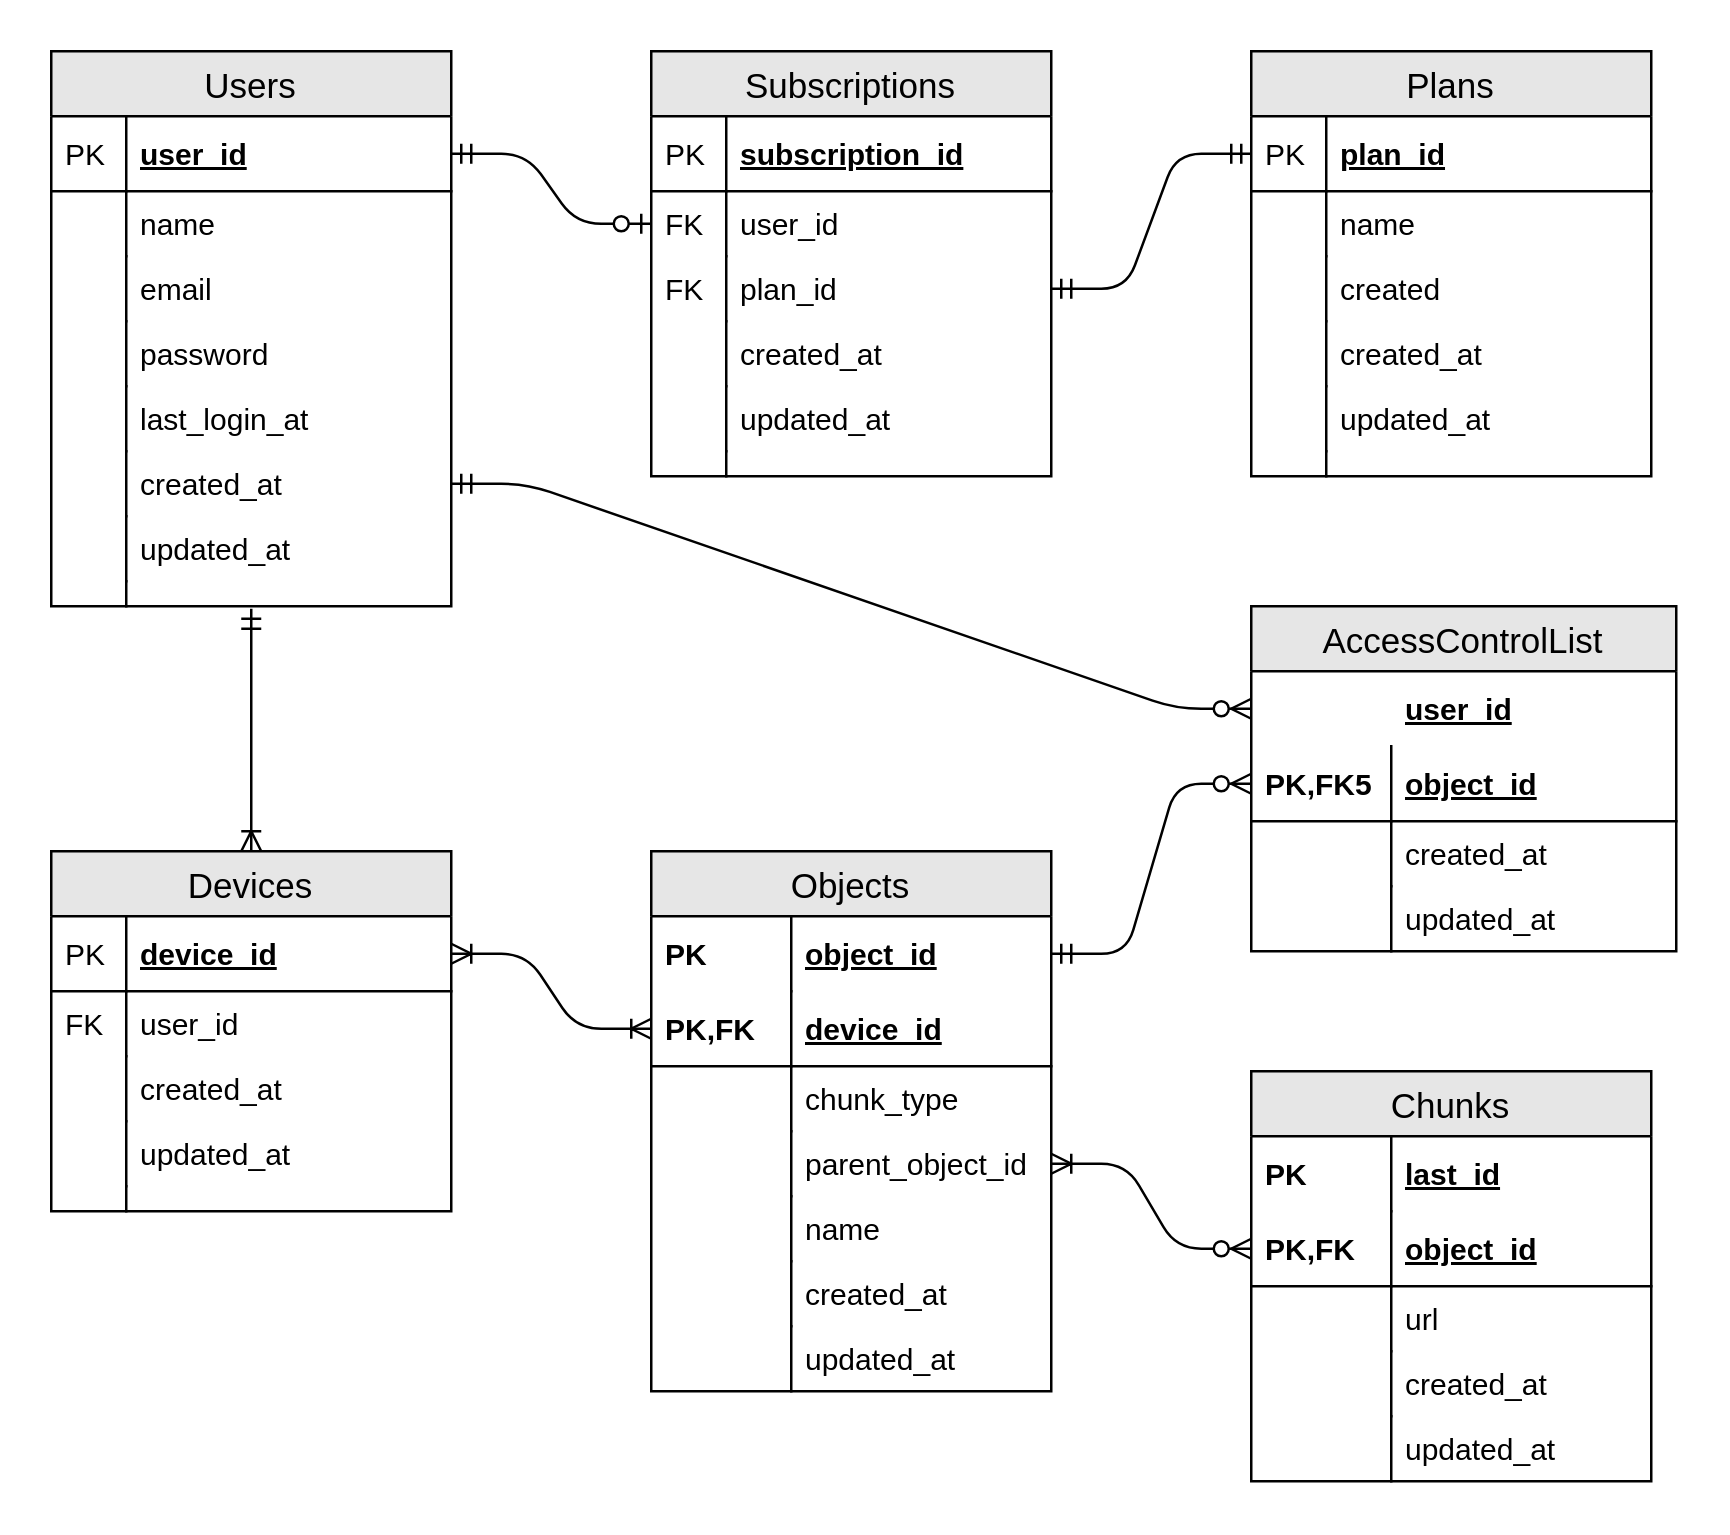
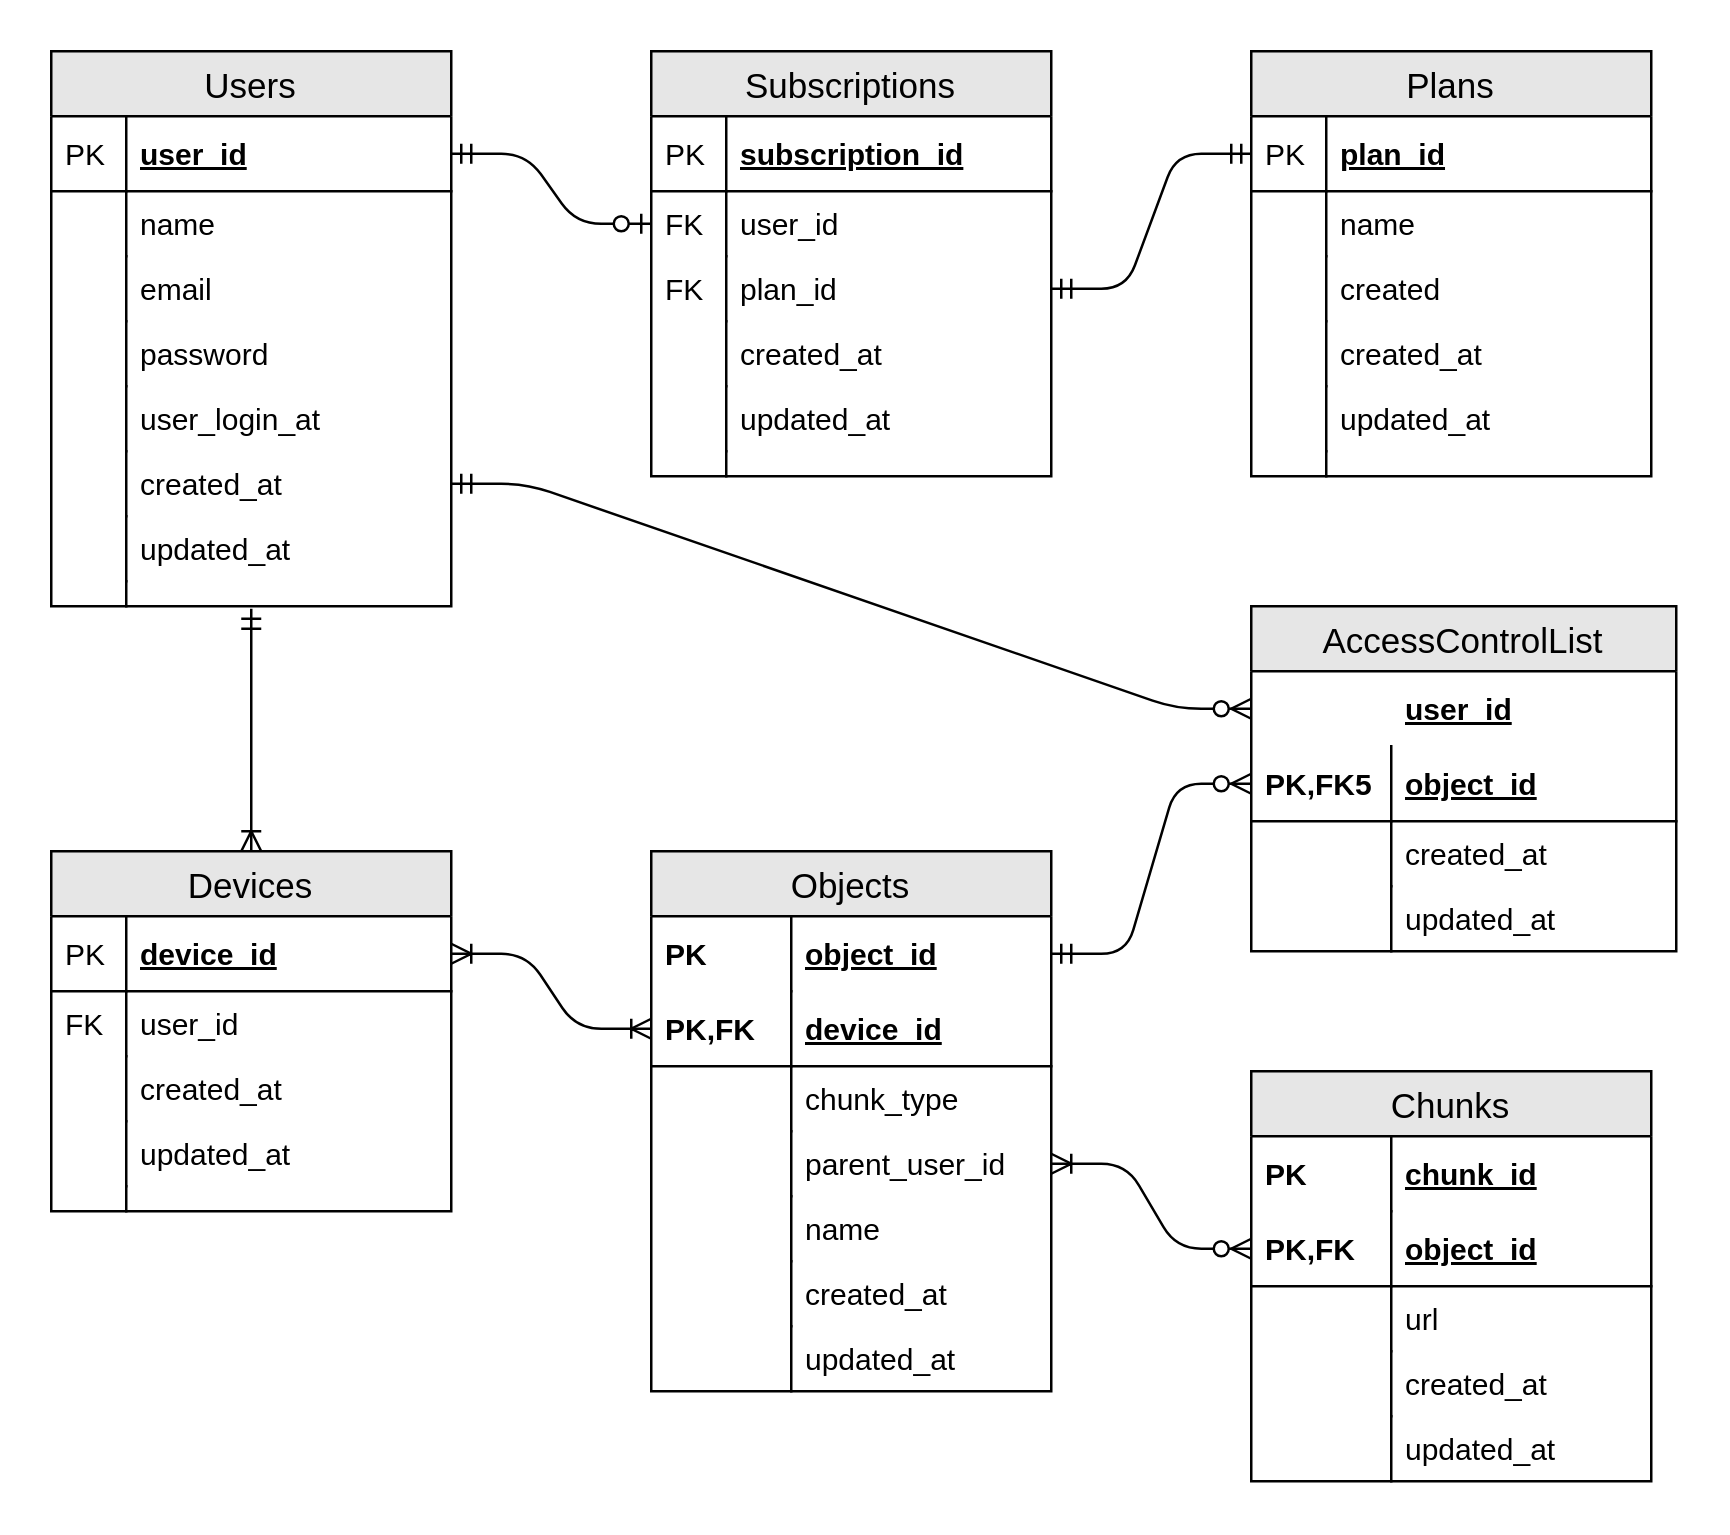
node "last_login_at": label "last_login_at" -> "user_login_at"
node "parent_object_id": label "parent_object_id" -> "parent_user_id"
node "last_id": label "last_id" -> "chunk_id"
